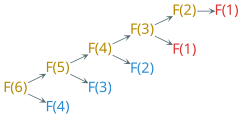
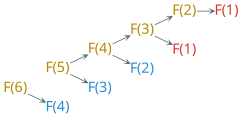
edge "F(6)" -> "F(5)": removed
